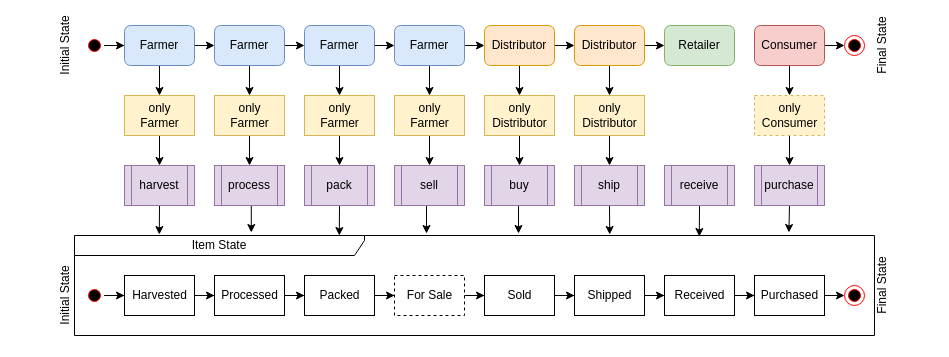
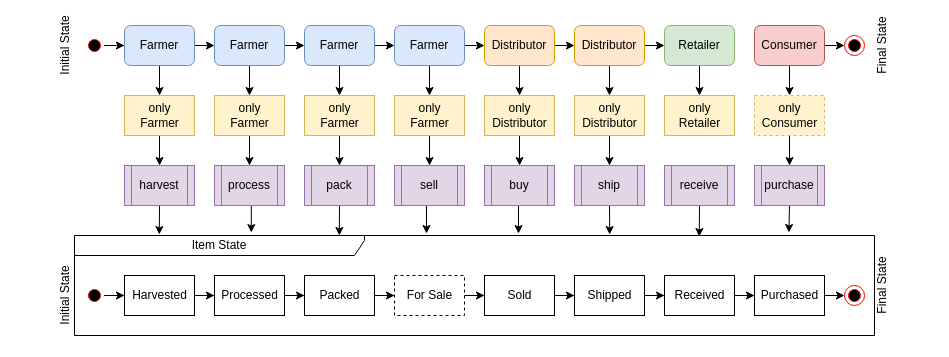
edge "Retailer" -> "only Retailer": added
node "only Retailer": added
